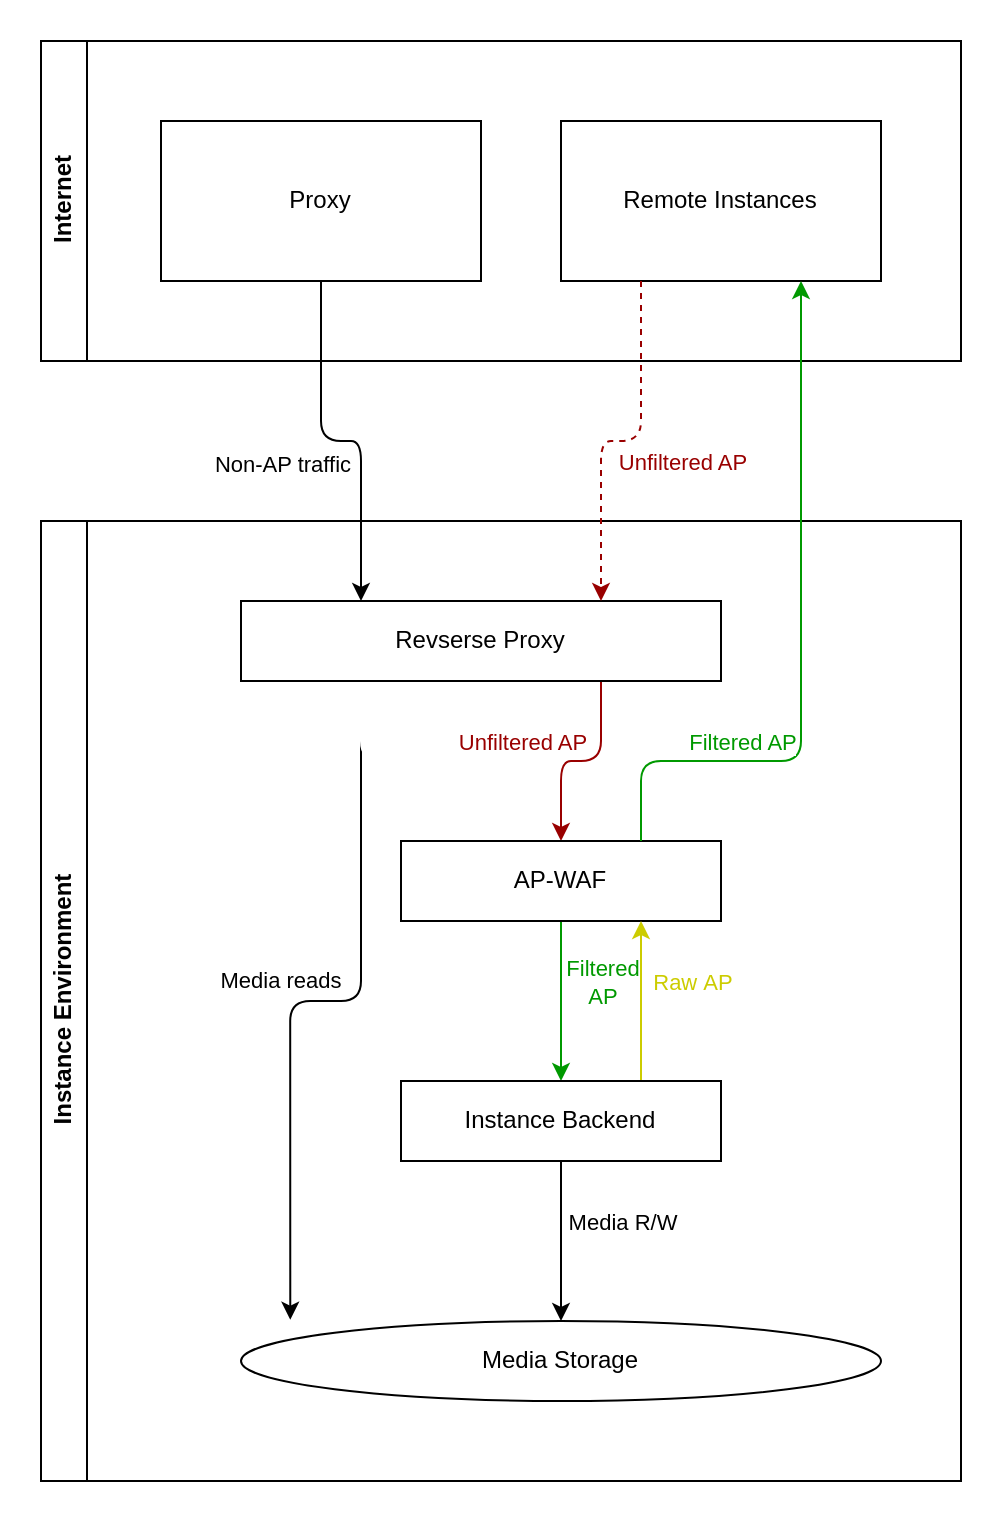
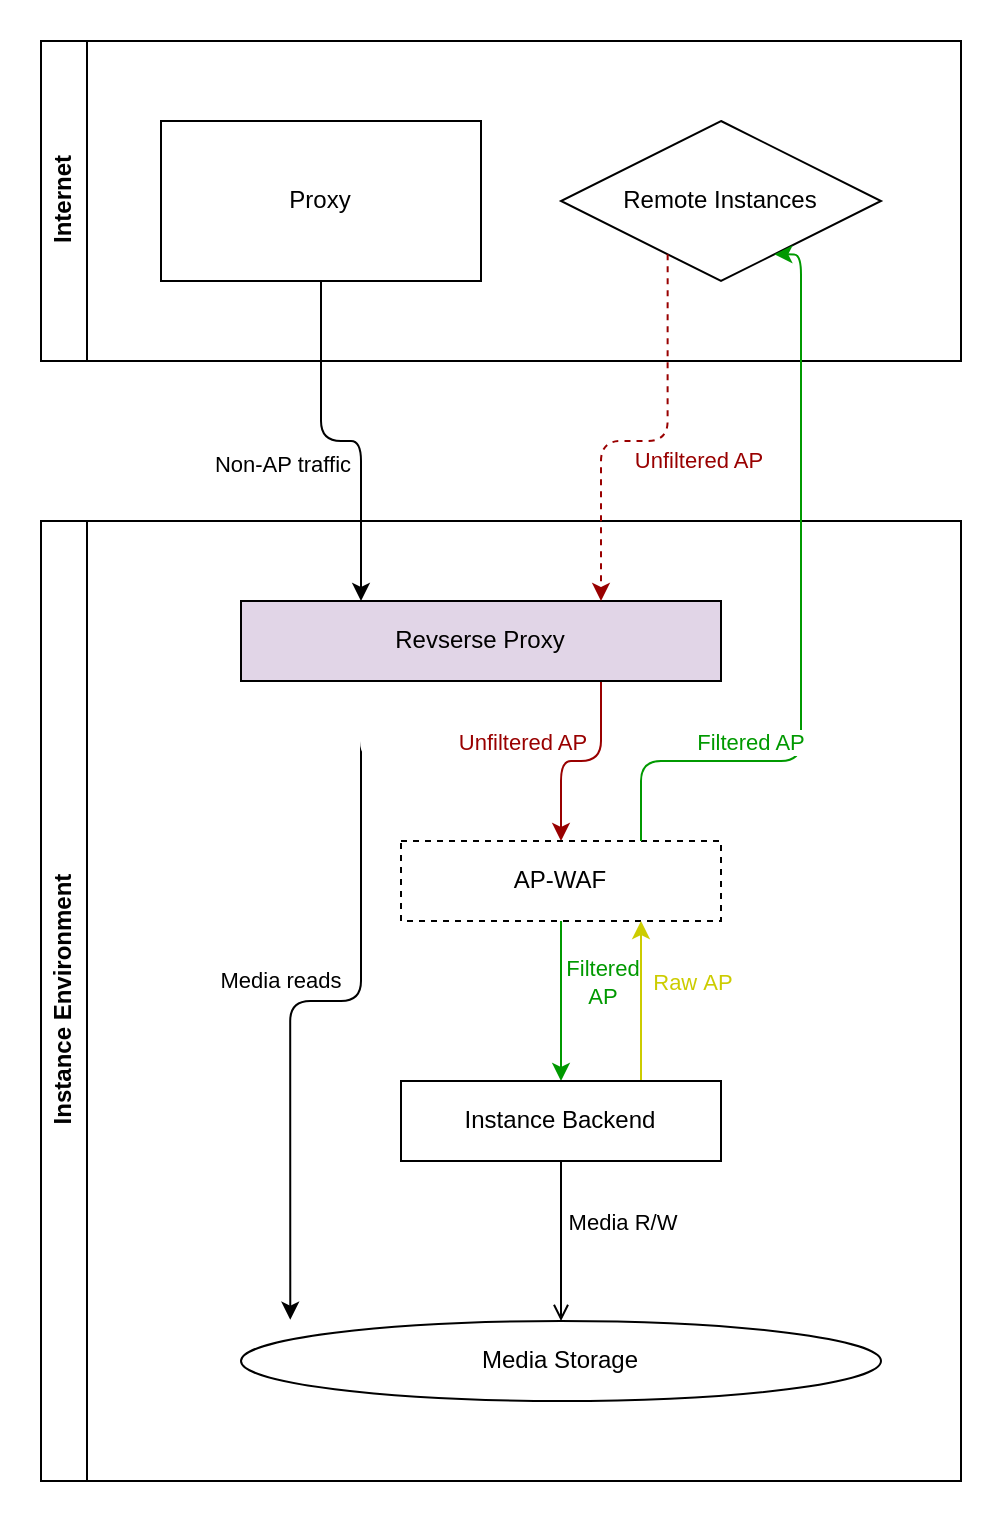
node "Remote Instances": shape rectangle -> diamond
node "Revserse Proxy": fillcolor #ffffff -> #e1d5e7
node "AP-WAF": style solid -> dashed
edge "Instance Backend" -> "Media Storage": arrowhead classic -> open
